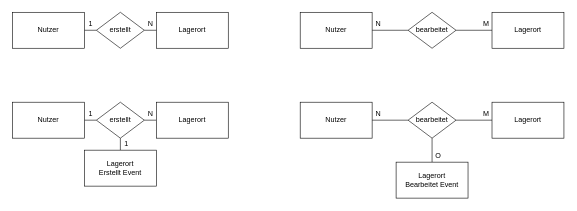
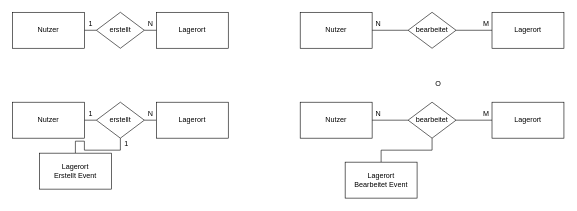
node "O": moved (438, 156) -> (438, 84)
node "Lagerort Erstellt Event": moved (120, 168) -> (75, 171)
node "Lagerort Bearbeitet Event": moved (432, 180) -> (381, 180)
